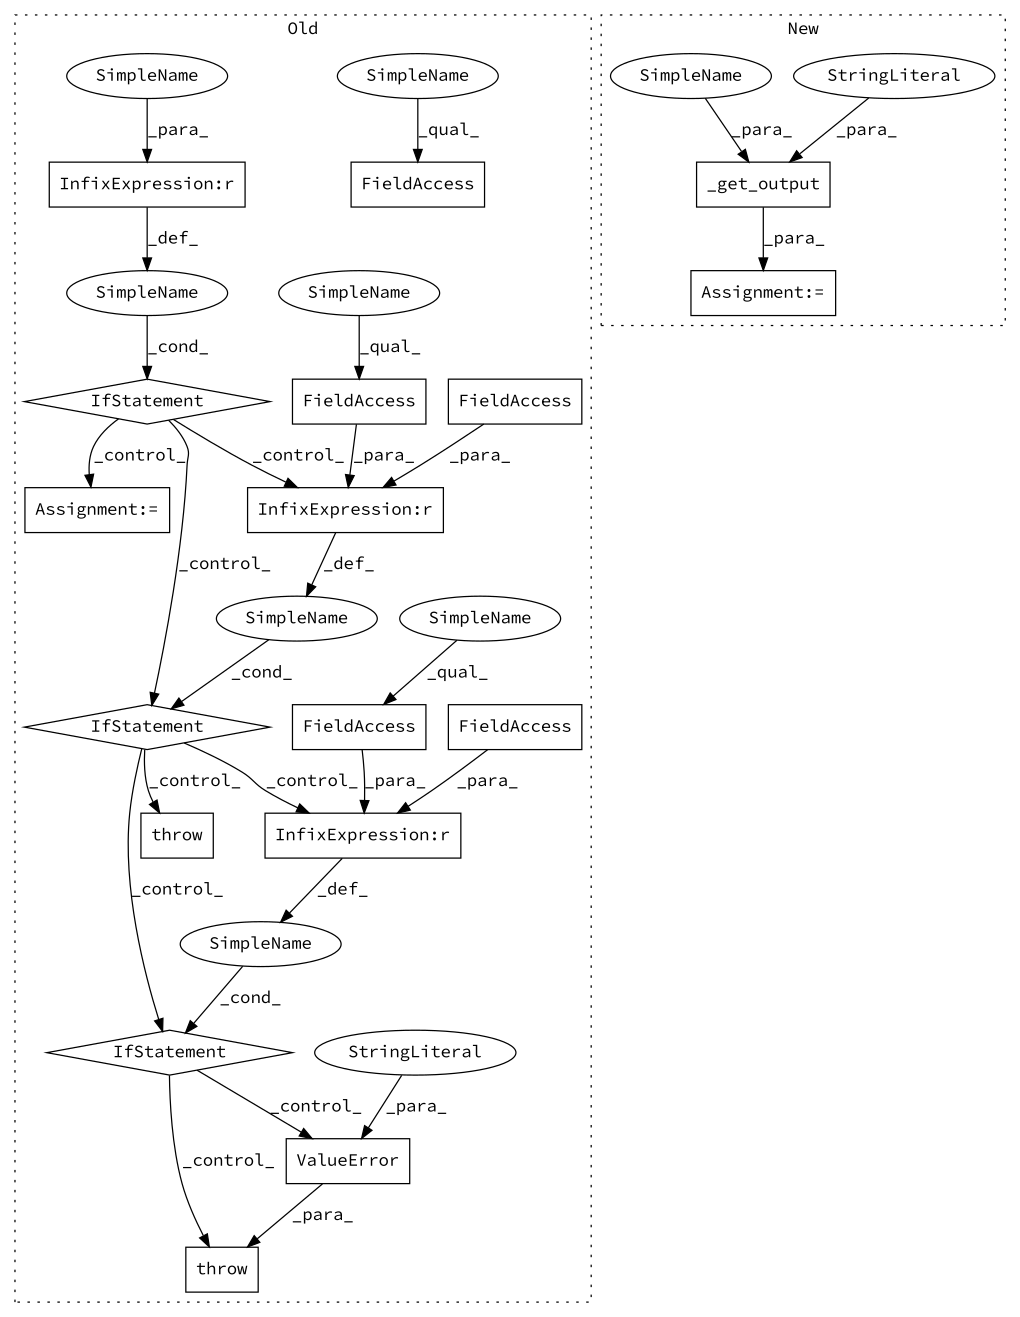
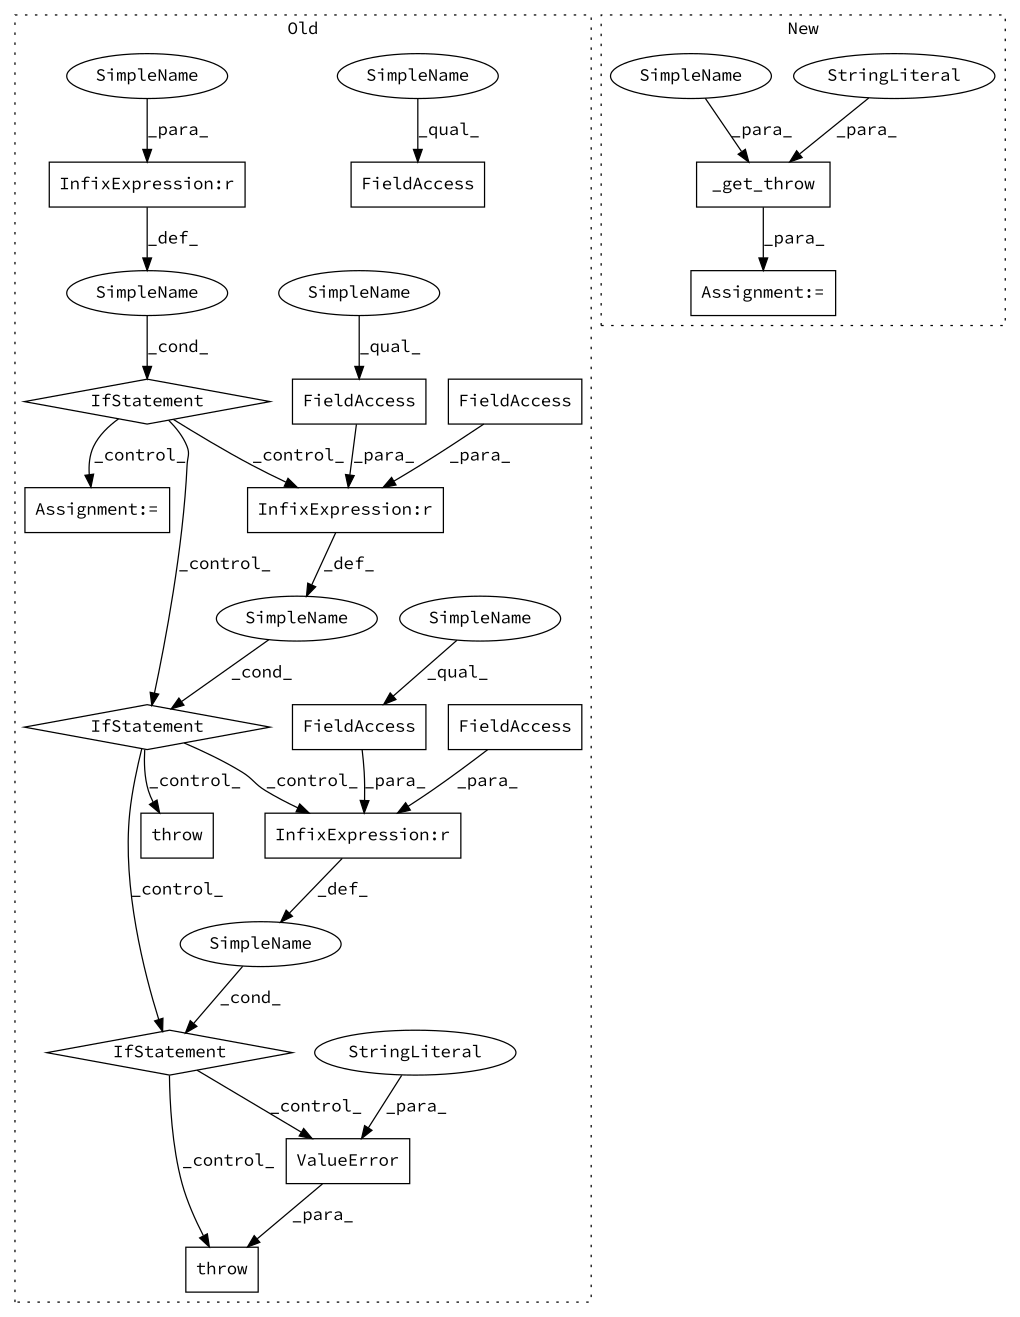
node "_get_output": label "_get_output" -> "_get_throw"
